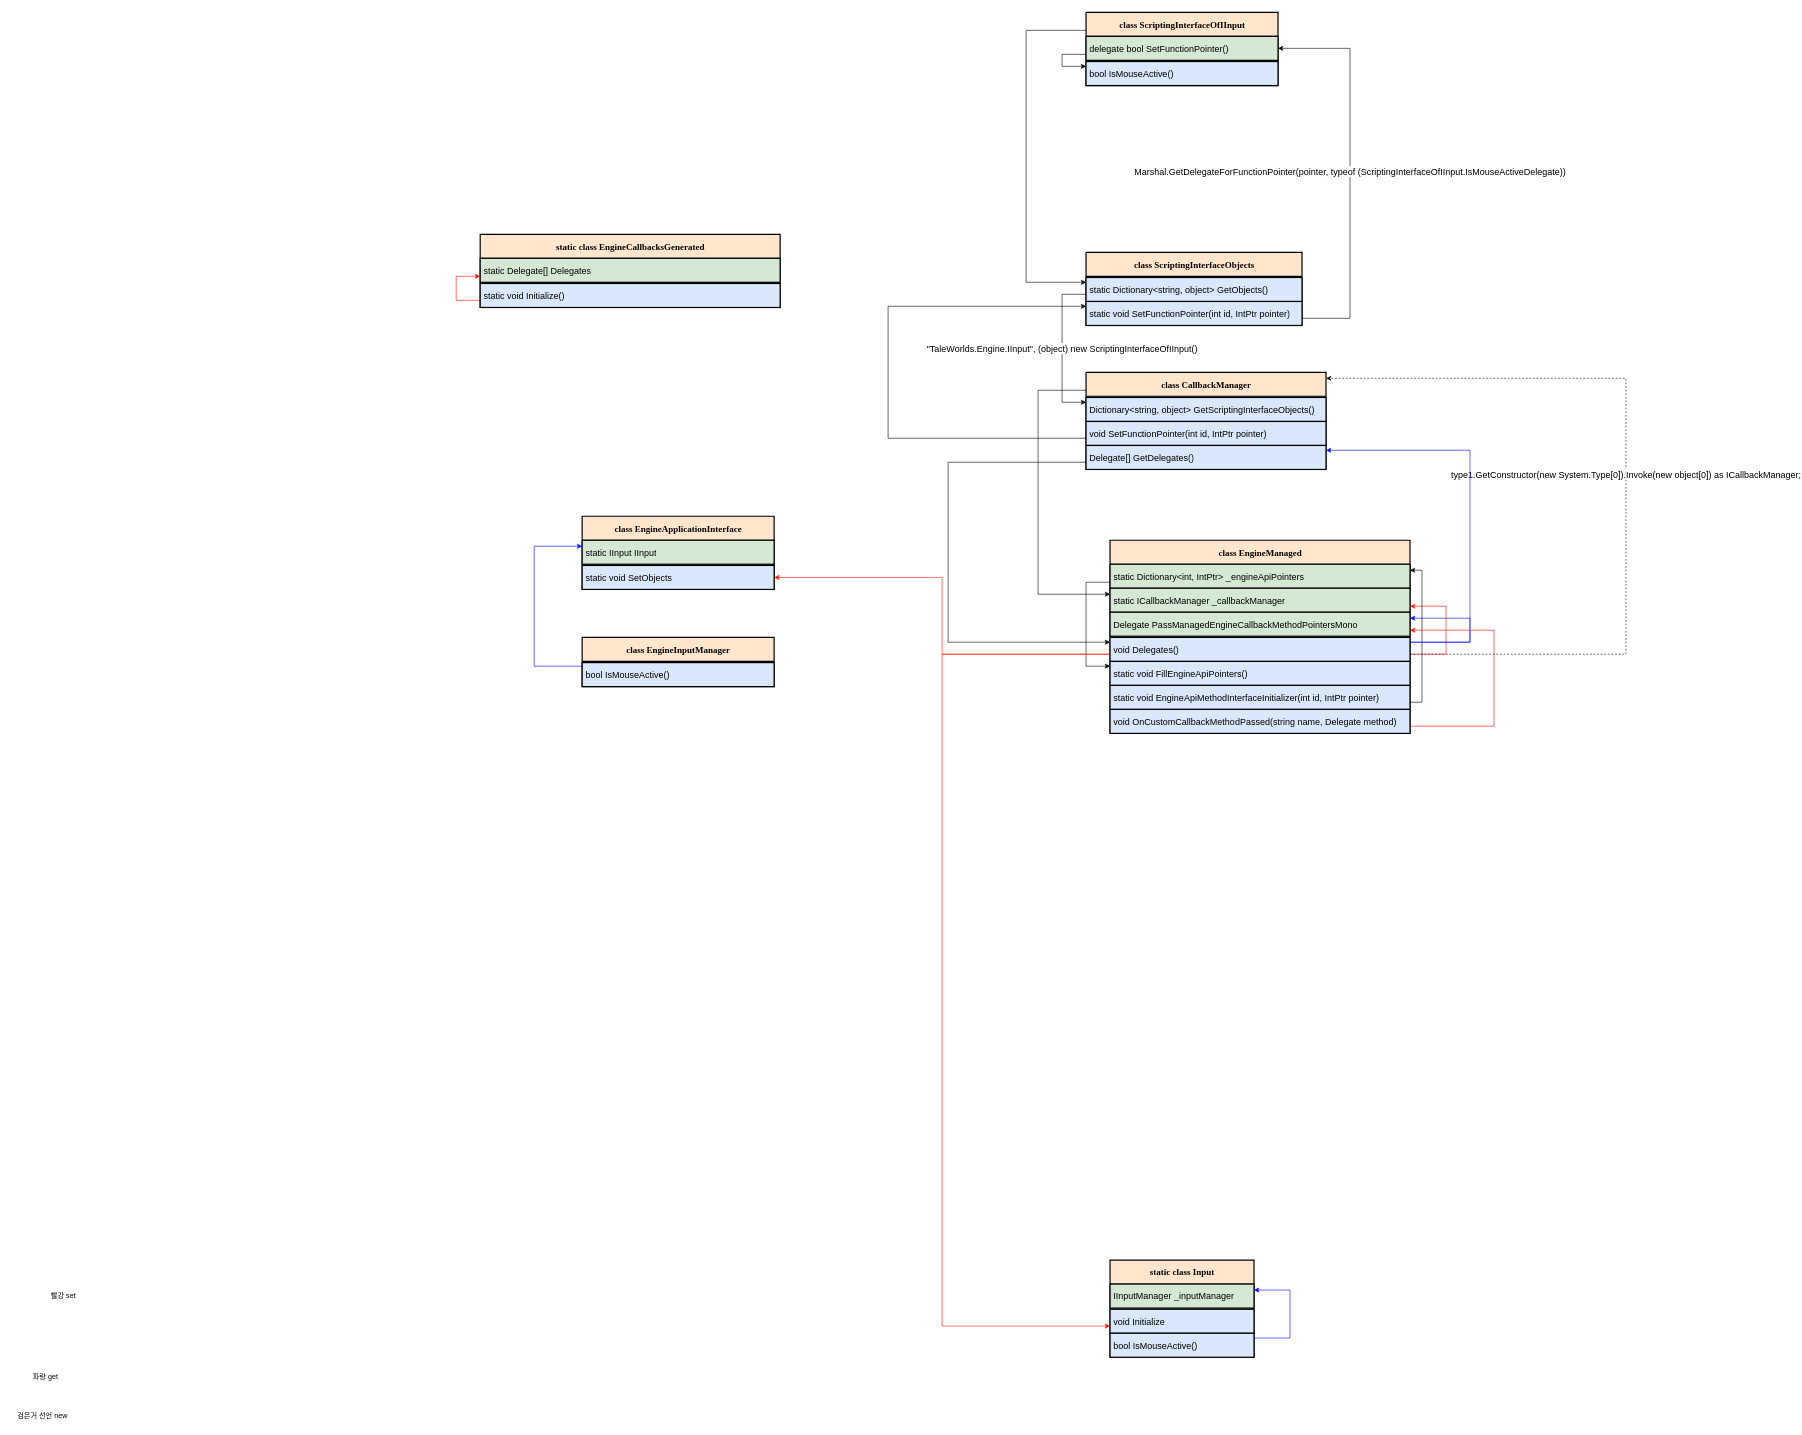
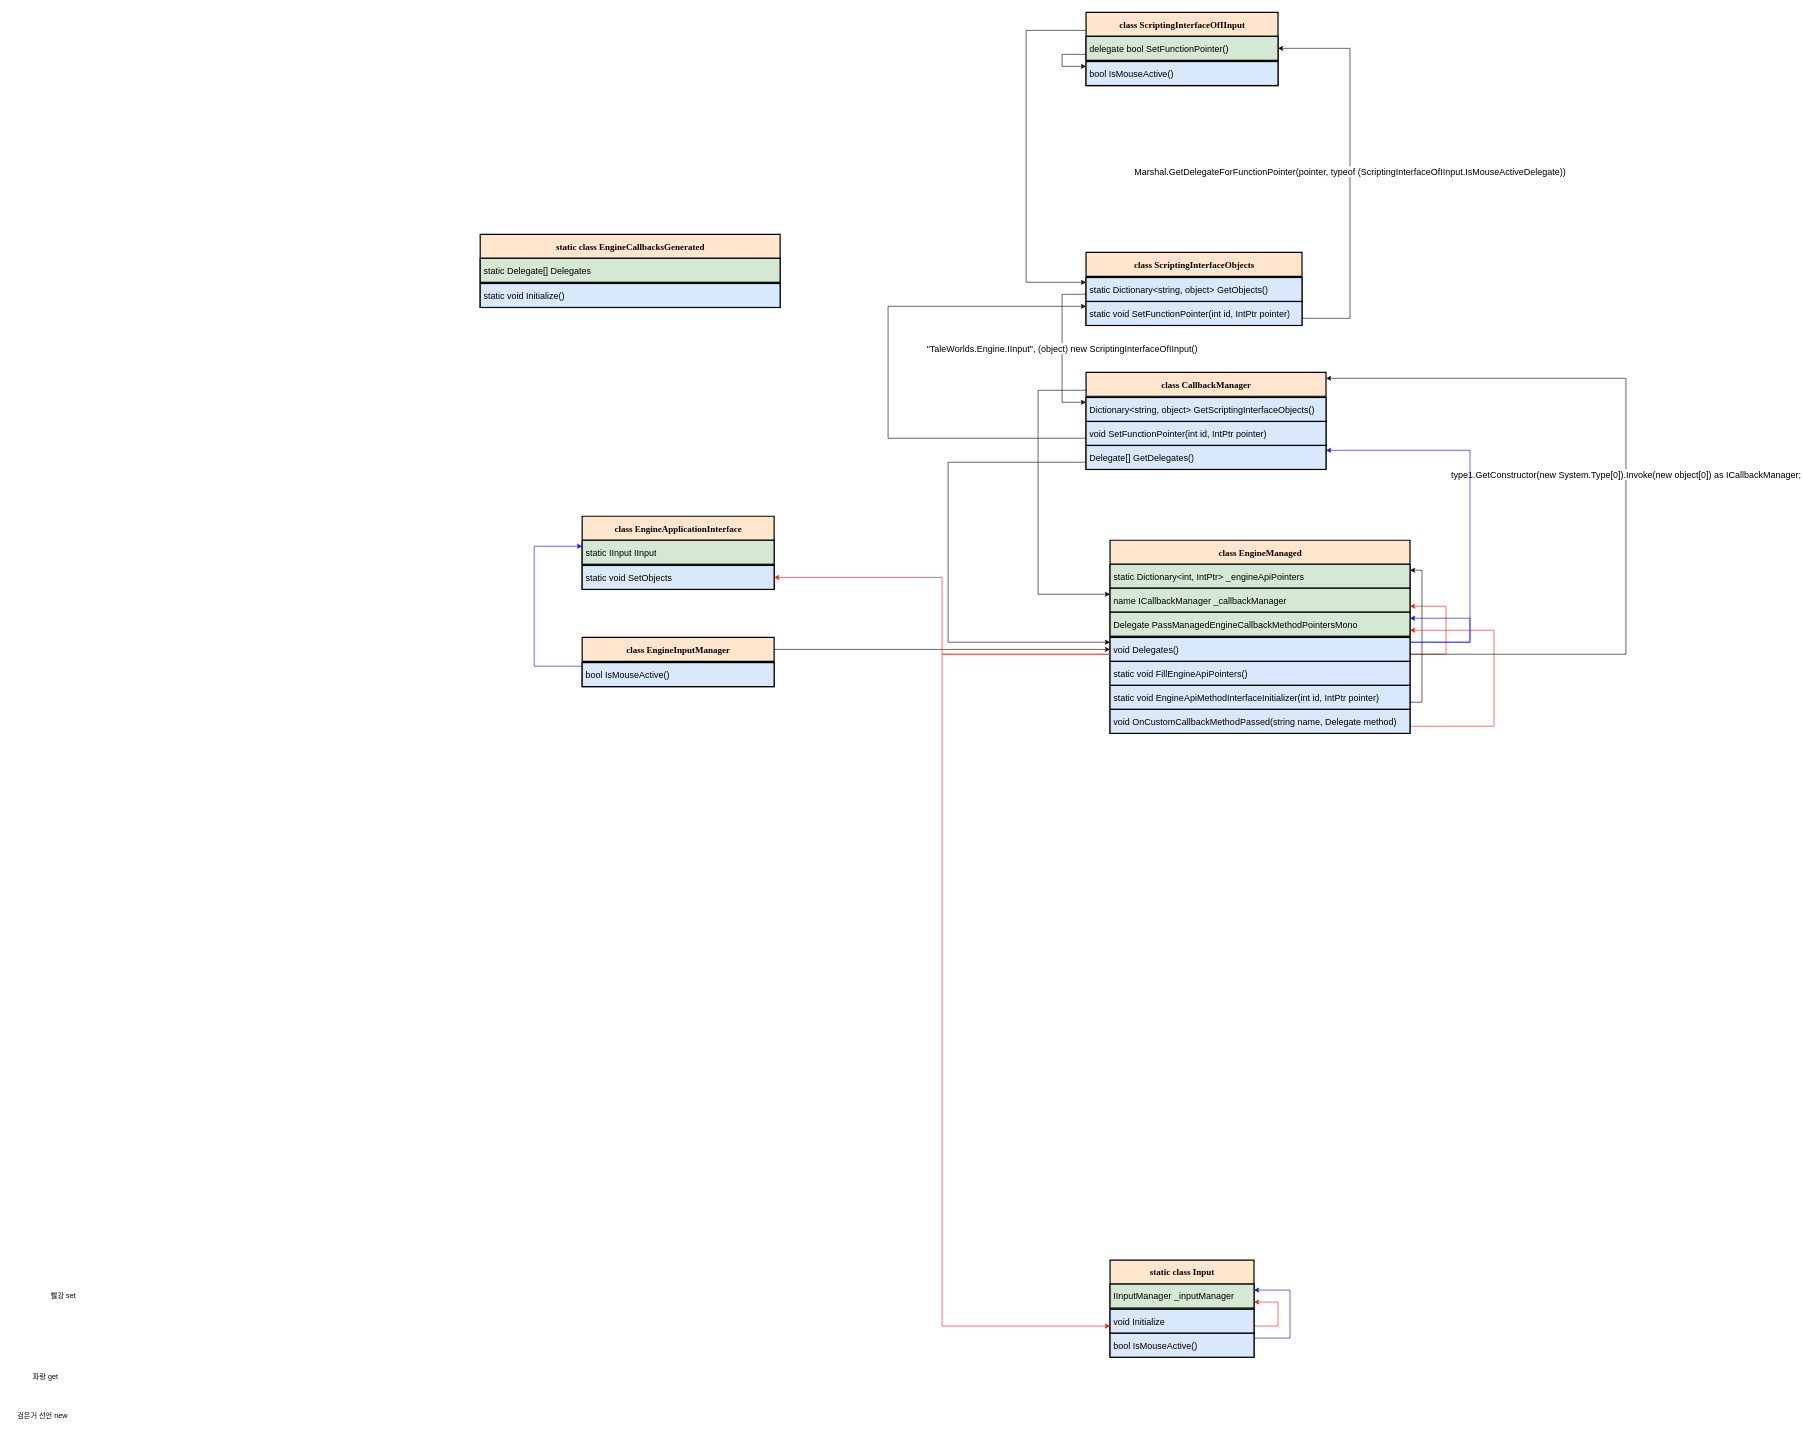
edge "static void Initialize()" -> "static Delegate[] Delegates": removed
edge "void Delegates()" -> "class CallbackManager": style dashed -> solid
edge "static Dictionary<int, IntPtr> _engineApiPointers" -> "static void FillEngineApiPointers()": removed
node "static ICallbackManager _callbackManager": label "static ICallbackManager _callbackManager" -> "name ICallbackManager _callbackManager"
edge "class EngineInputManager" -> "void Delegates()": added
edge "void Initialize" -> "IInputManager _inputManager": added
